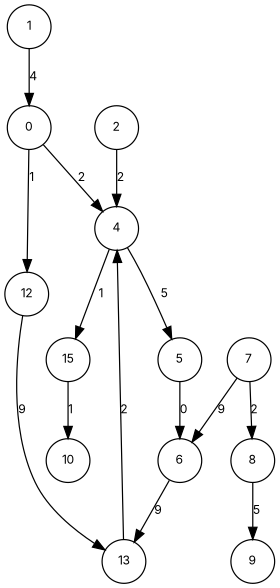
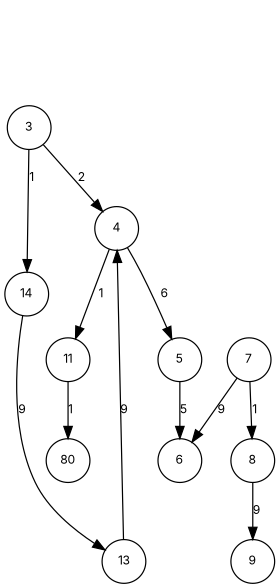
node "1": removed
node "0": label "0" -> "3"
node "2": removed
node "12": label "12" -> "14"
edge "4" -> "5": label "5" -> "6"
node "15": label "15" -> "11"
edge "13" -> "4": label "2" -> "9"
edge "5" -> "6": label "0" -> "5"
edge "7" -> "8": label "2" -> "1"
node "10": label "10" -> "80"
edge "6" -> "13": removed, label "9"
edge "8" -> "9": label "5" -> "9"
